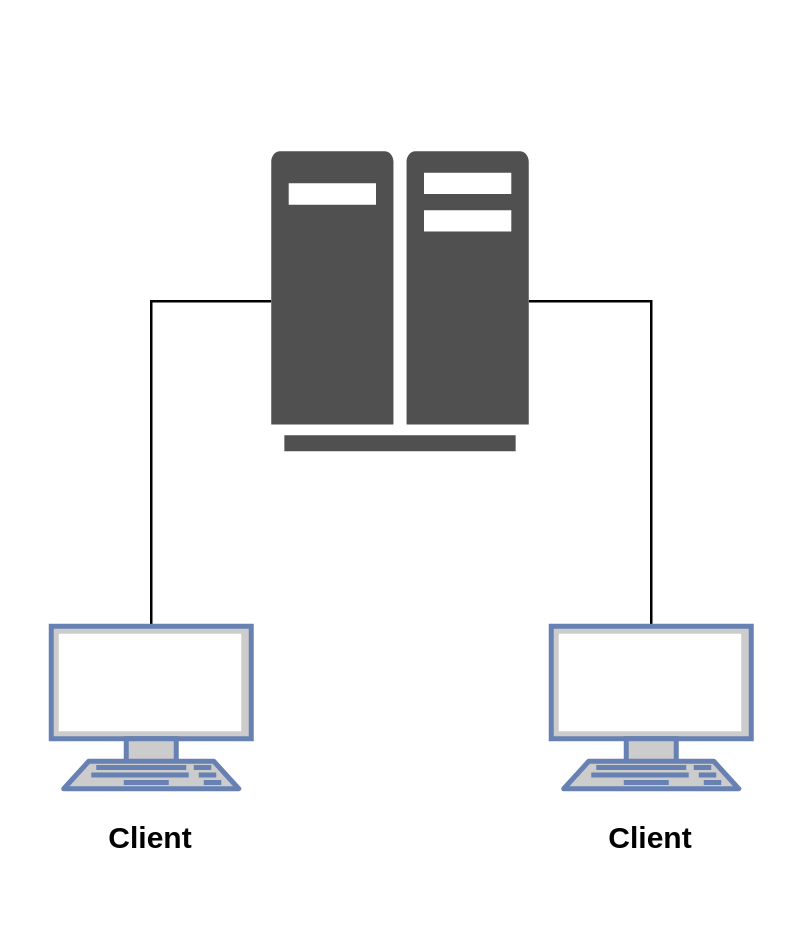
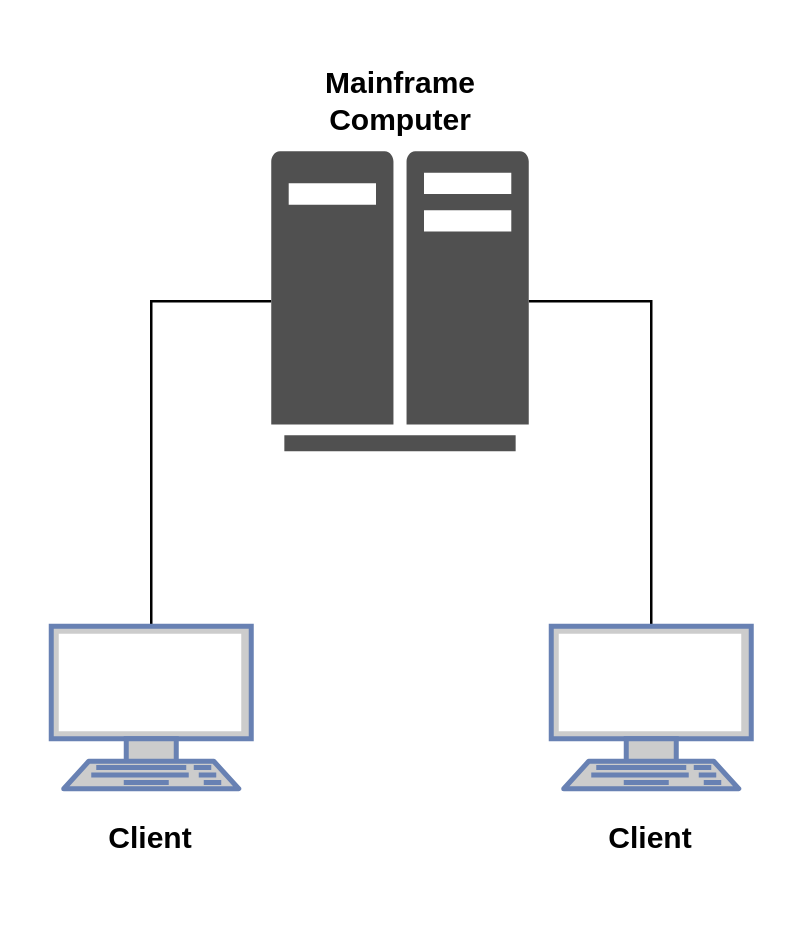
node "Mainframe Computer": added
